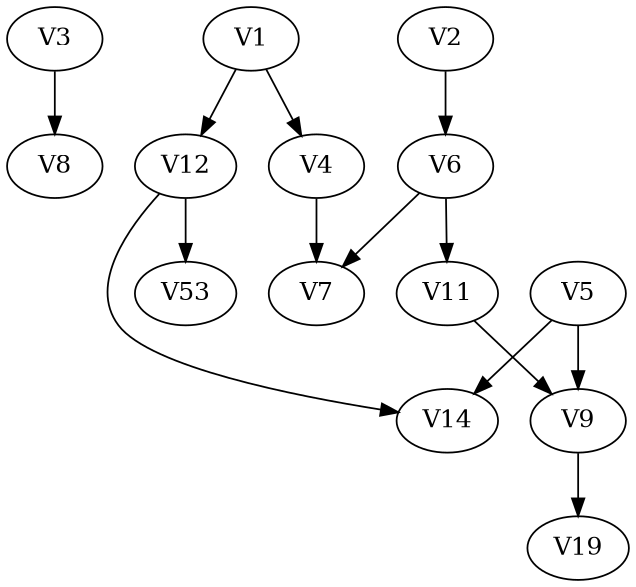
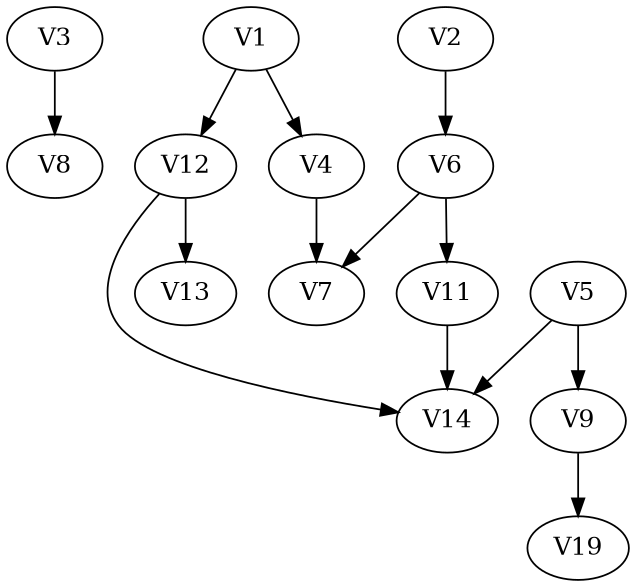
node "V53": label "V53" -> "V13"
edge "V11" -> "V9": now "V11" -> "V14"
